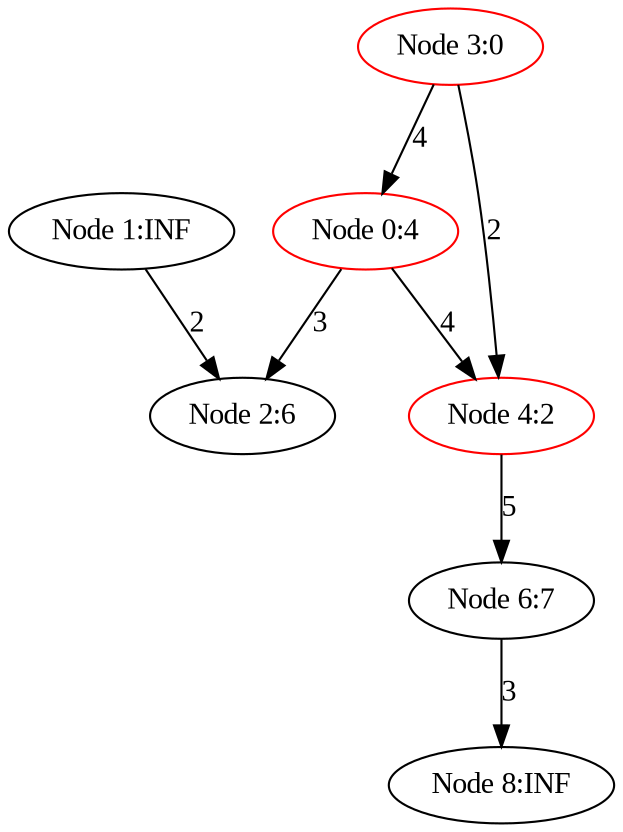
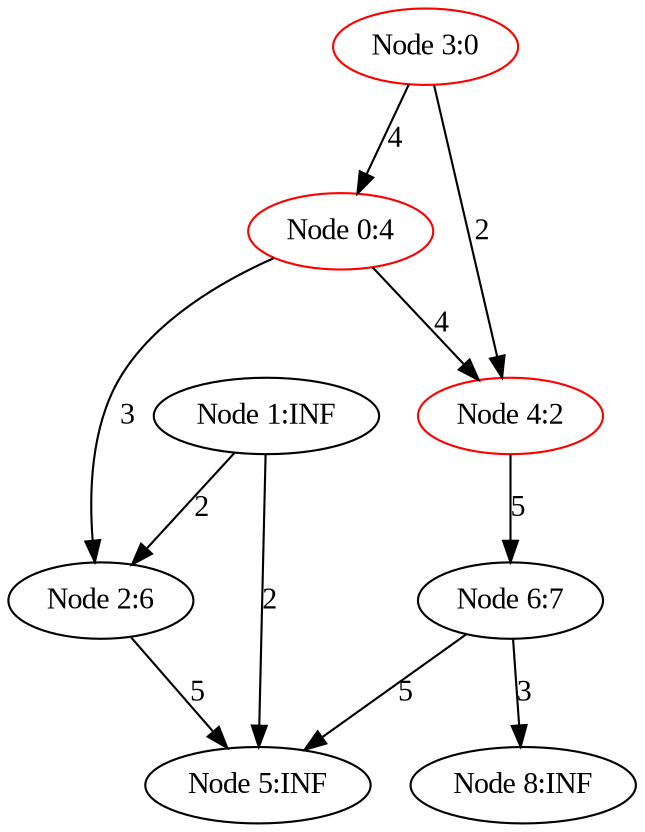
node "Node 5:INF": added
